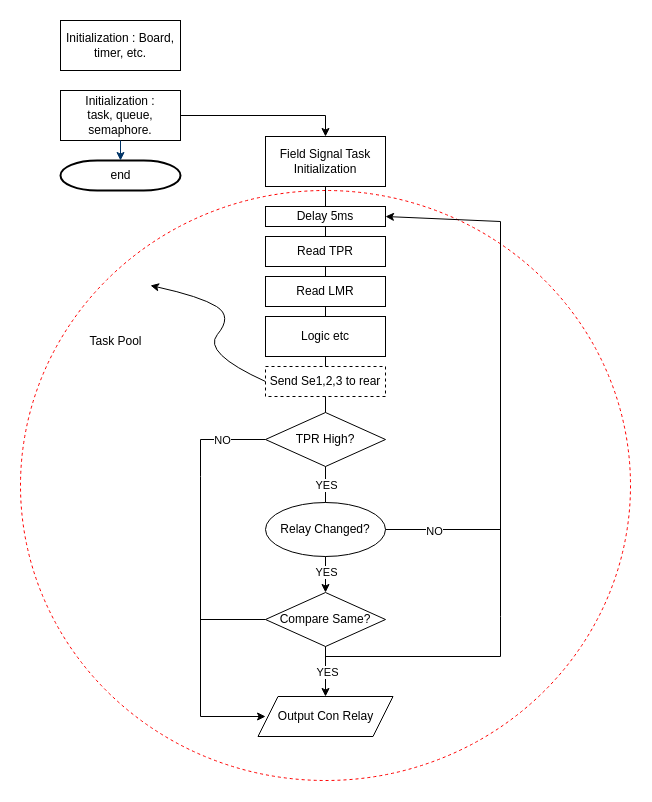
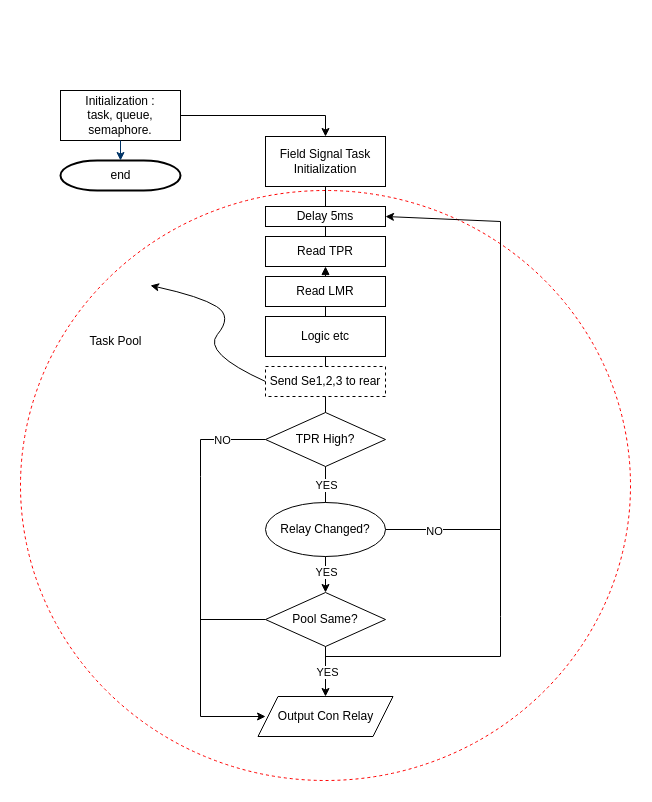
node "Initialization : Board, timer, etc.": removed
edge "Read TPR" -- "Read LMR": arrowhead none -> block
node "Compare Same?": label "Compare Same?" -> "Pool Same?"
